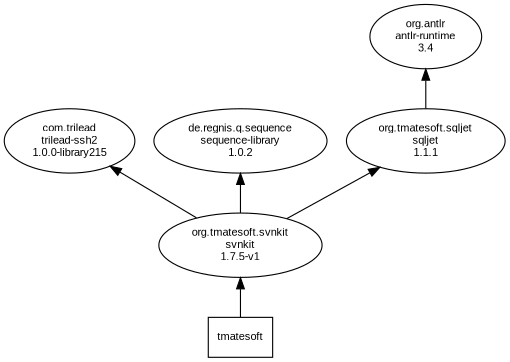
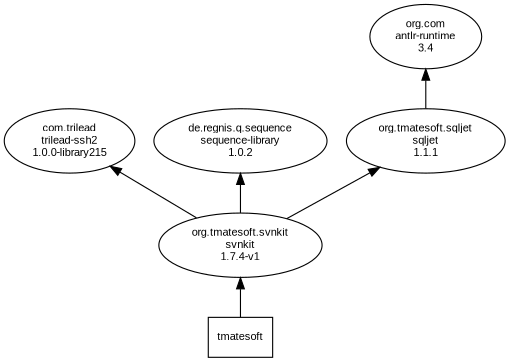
node "org.antlr antlr-runtime 3.4": label "org.antlr antlr-runtime 3.4" -> "org.com antlr-runtime 3.4"
node "org.tmatesoft.svnkit svnkit 1.7.5-v1": label "org.tmatesoft.svnkit svnkit 1.7.5-v1" -> "org.tmatesoft.svnkit svnkit 1.7.4-v1"
